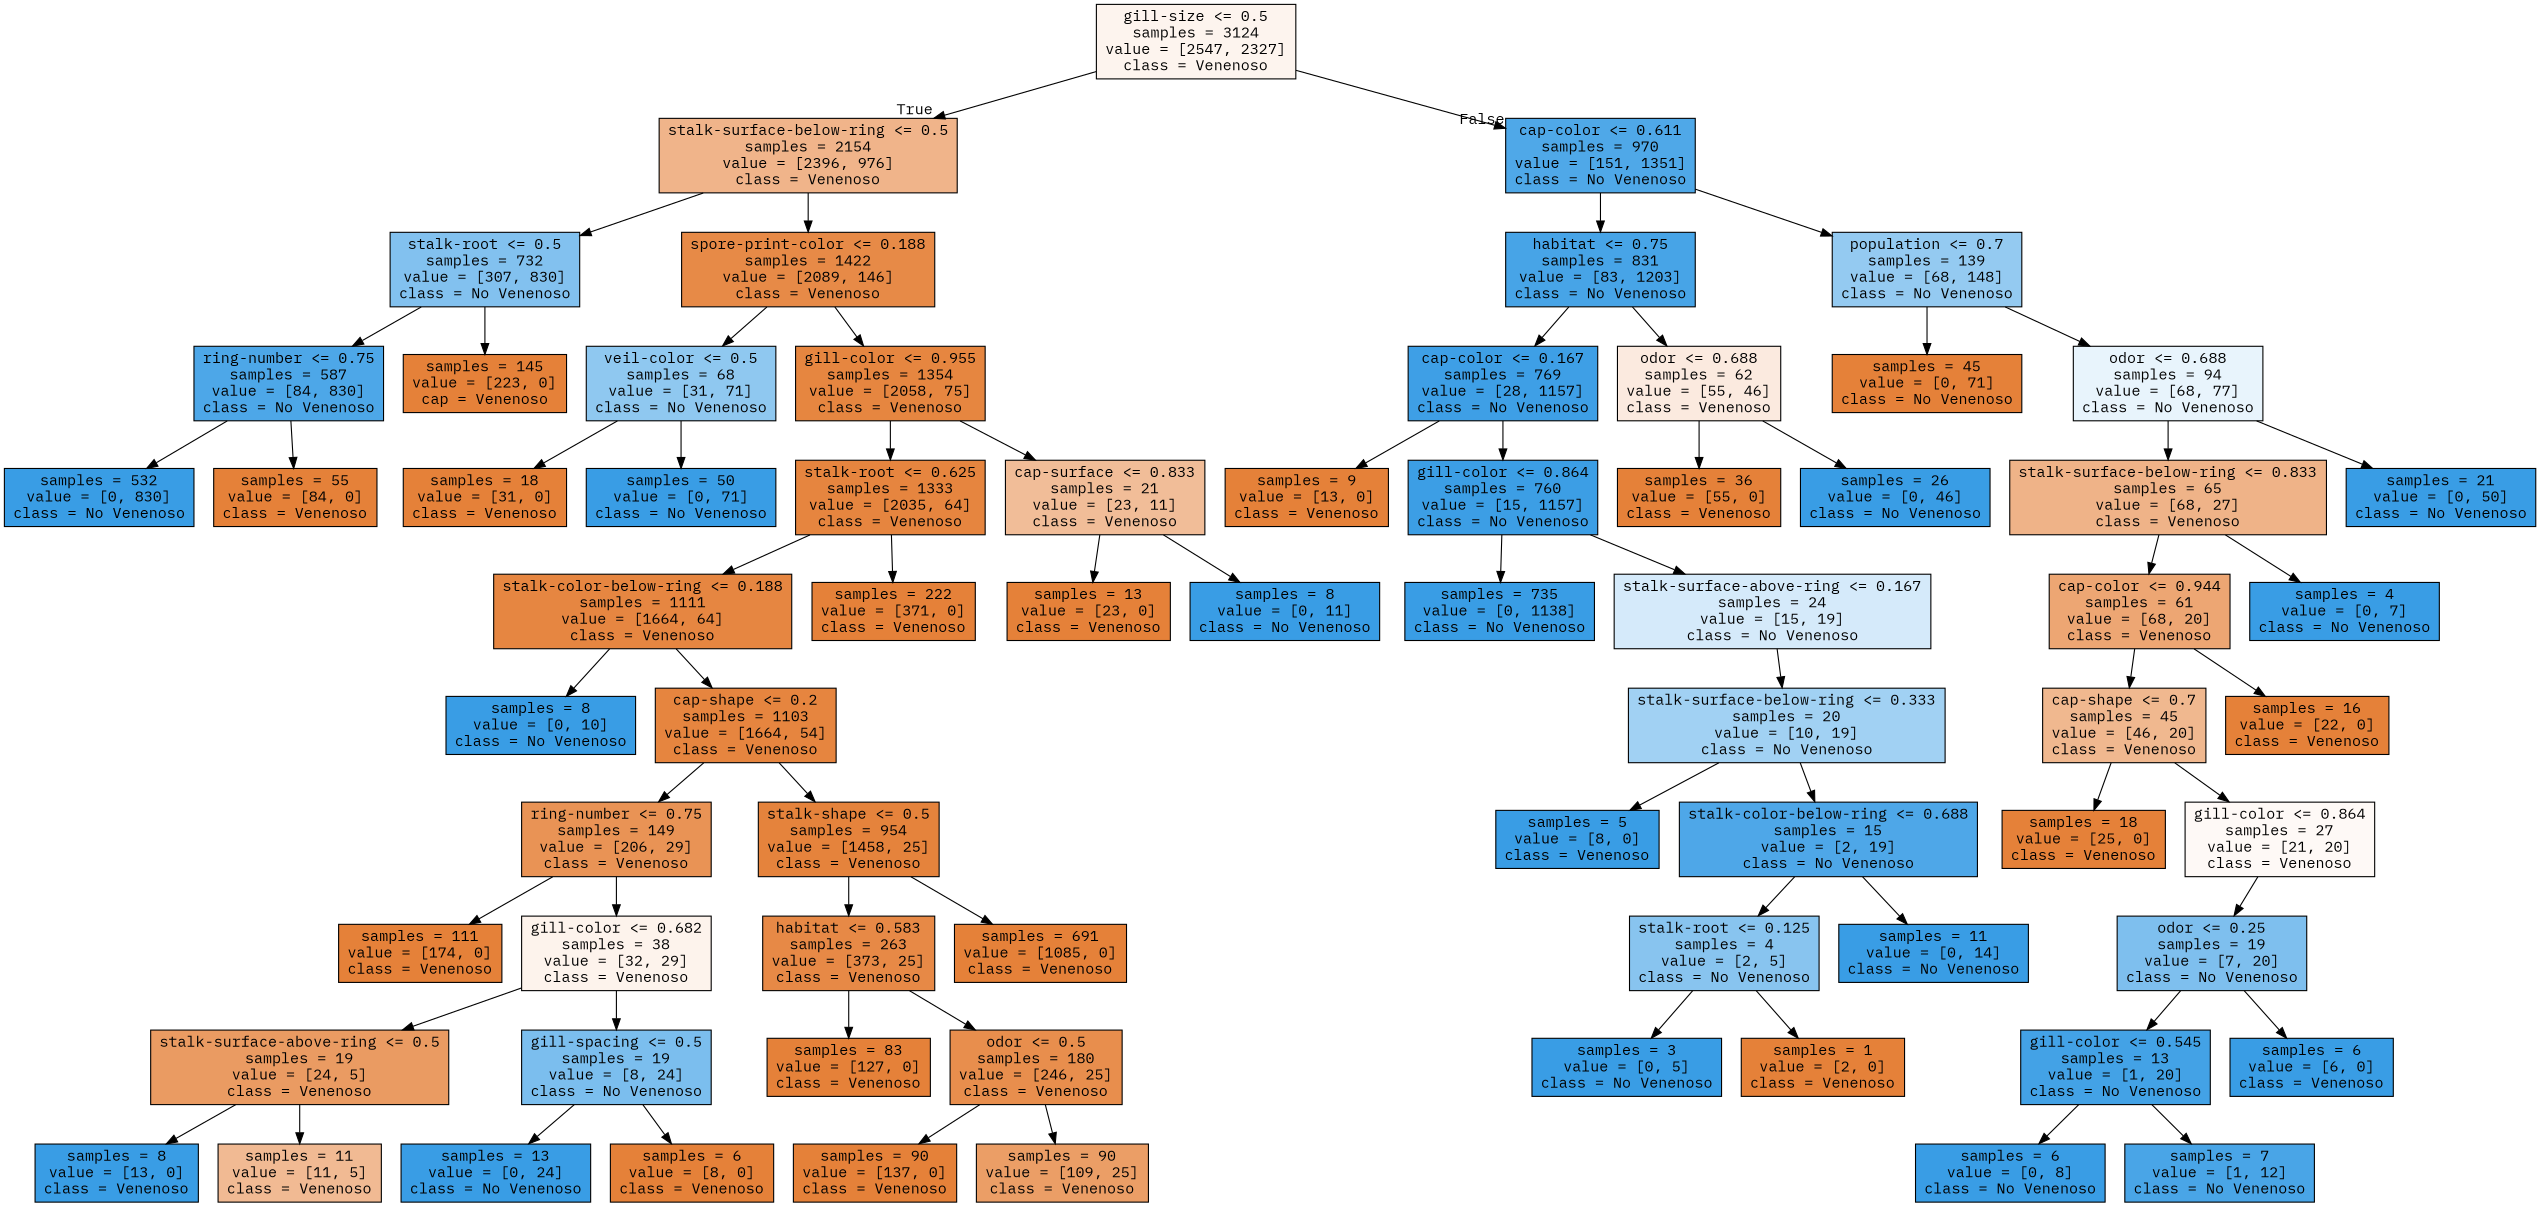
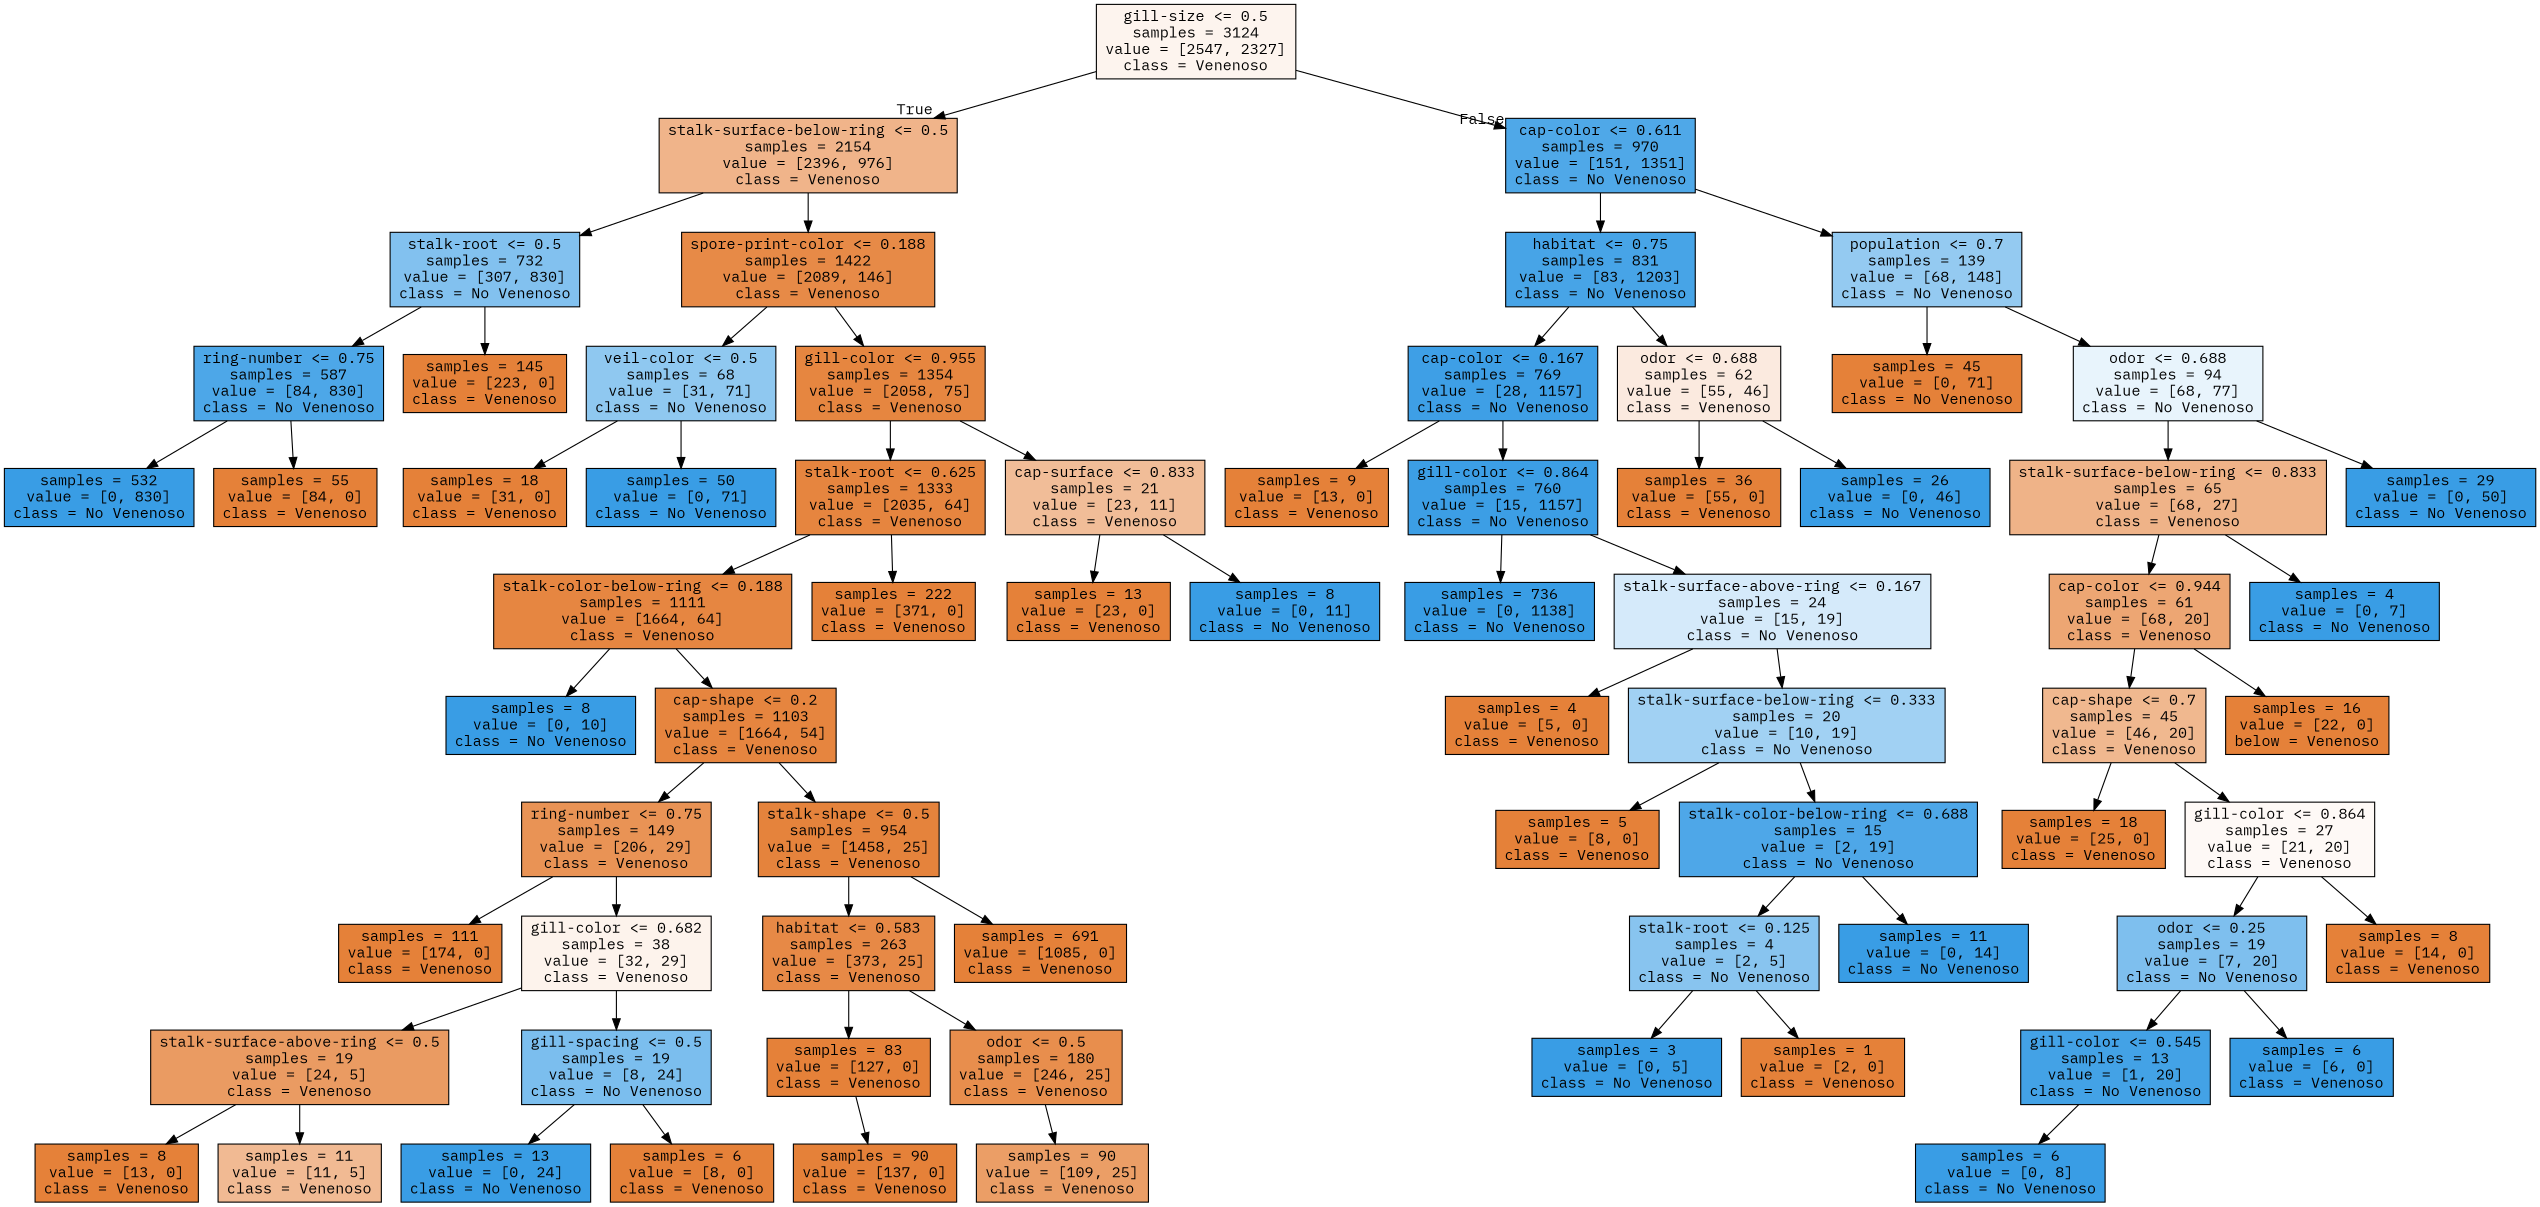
node "samples = 145 value = [223, 0] cap = Venenoso": label "samples = 145 value = [223, 0] cap = Venenoso" -> "samples = 145 value = [223, 0] class = Venenoso"
node "samples = 21 value = [0, 50] class = No Venenoso": label "samples = 21 value = [0, 50] class = No Venenoso" -> "samples = 29 value = [0, 50] class = No Venenoso"
node "samples = 735 value = [0, 1138] class = No Venenoso": label "samples = 735 value = [0, 1138] class = No Venenoso" -> "samples = 736 value = [0, 1138] class = No Venenoso"
node "samples = 4 value = [5, 0] class = Venenoso": added
node "samples = 16 value = [22, 0] class = Venenoso": label "samples = 16 value = [22, 0] class = Venenoso" -> "samples = 16 value = [22, 0] below = Venenoso"
node "samples = 5 value = [8, 0] class = Venenoso": fillcolor #399de5 -> #e58139
node "samples = 8 value = [14, 0] class = Venenoso": added
edge "odor <= 0.5 samples = 180 value = [246, 25] class = Venenoso" -> "samples = 90 value = [137, 0] class = Venenoso": now "samples = 83 value = [127, 0] class = Venenoso" -> "samples = 90 value = [137, 0] class = Venenoso"
node "samples = 8 value = [13, 0] class = Venenoso": fillcolor #399de5 -> #e58139
node "samples = 7 value = [1, 12] class = No Venenoso": removed
